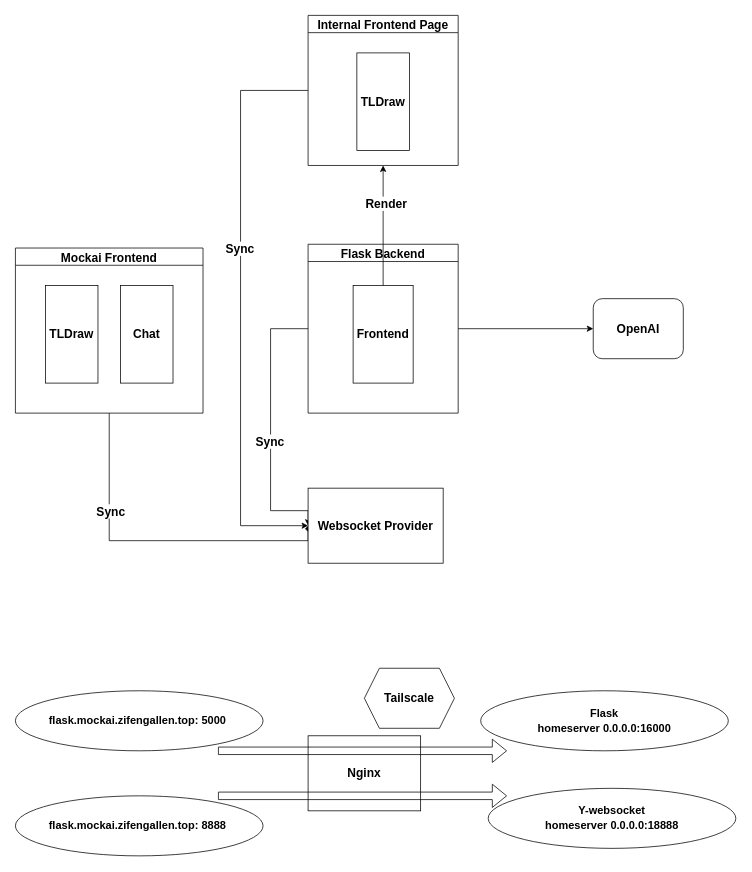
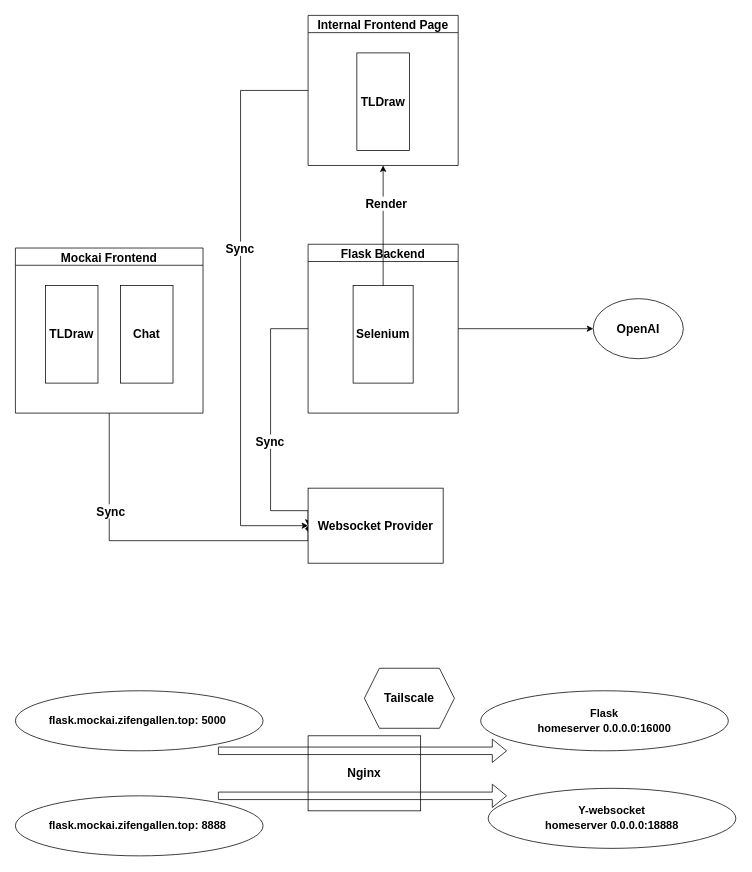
node "OpenAI": shape rounded rectangle -> ellipse
node "Frontend": label "Frontend" -> "Selenium"
